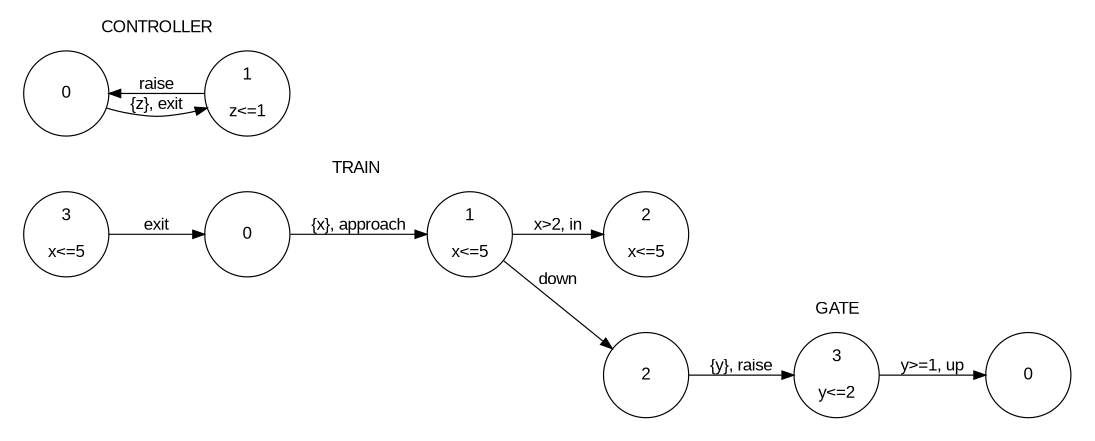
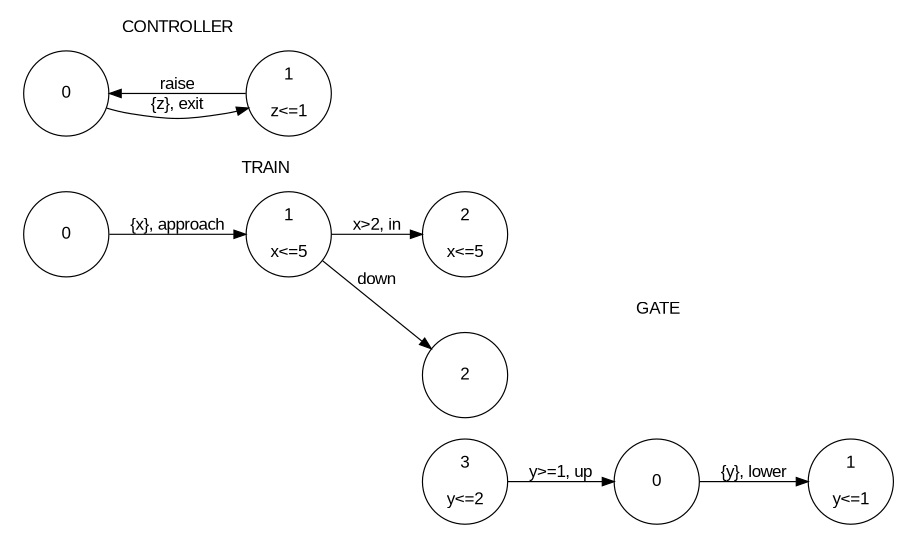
node "3 x<=5": removed
edge "2" -> "3 y<=2": removed, label "{y}, raise"
node "1 y<=1": added
